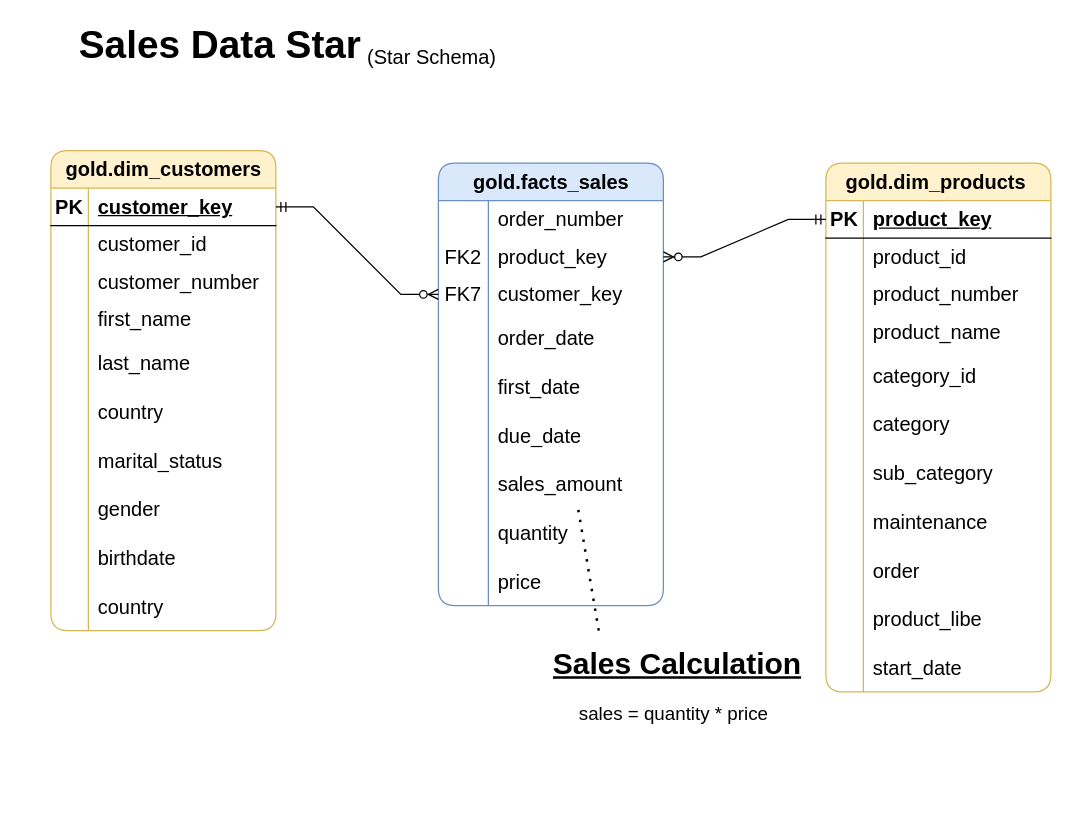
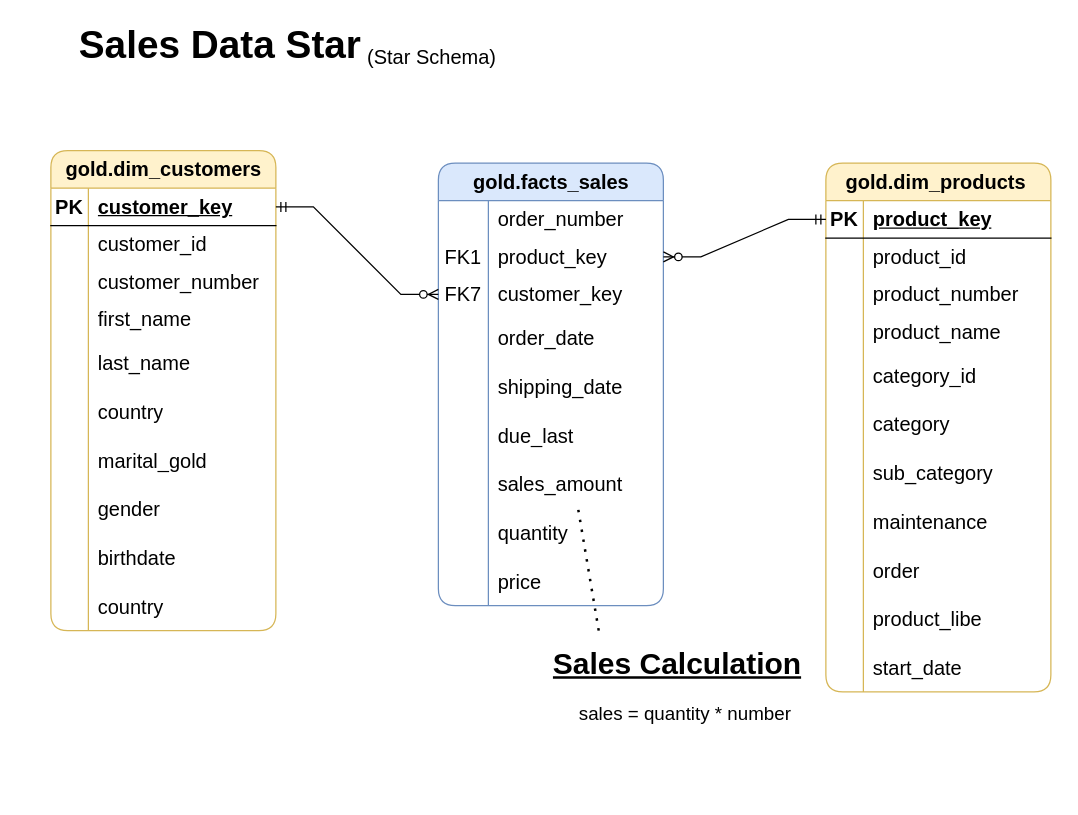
node "FK2": label "FK2" -> "FK1"
node "first_date": label "first_date" -> "shipping_date"
node "due_date": label "due_date" -> "due_last"
node "marital_status": label "marital_status" -> "marital_gold"
node "Sales Calculation sales = quantity * price": label "Sales Calculation sales = quantity * price" -> "Sales Calculation sales = quantity * number"
